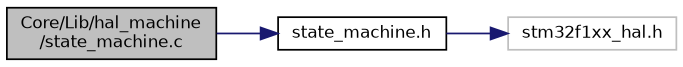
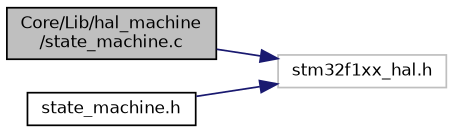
edge "Core/Lib/hal_machine /state_machine.c" -> "state_machine.h": now "Core/Lib/hal_machine /state_machine.c" -> "stm32f1xx_hal.h"
